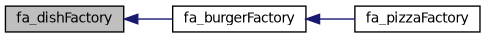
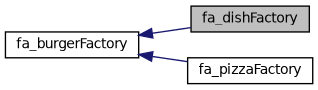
edge "fa_burgerFactory" -> "fa_dishFactory": reversed
